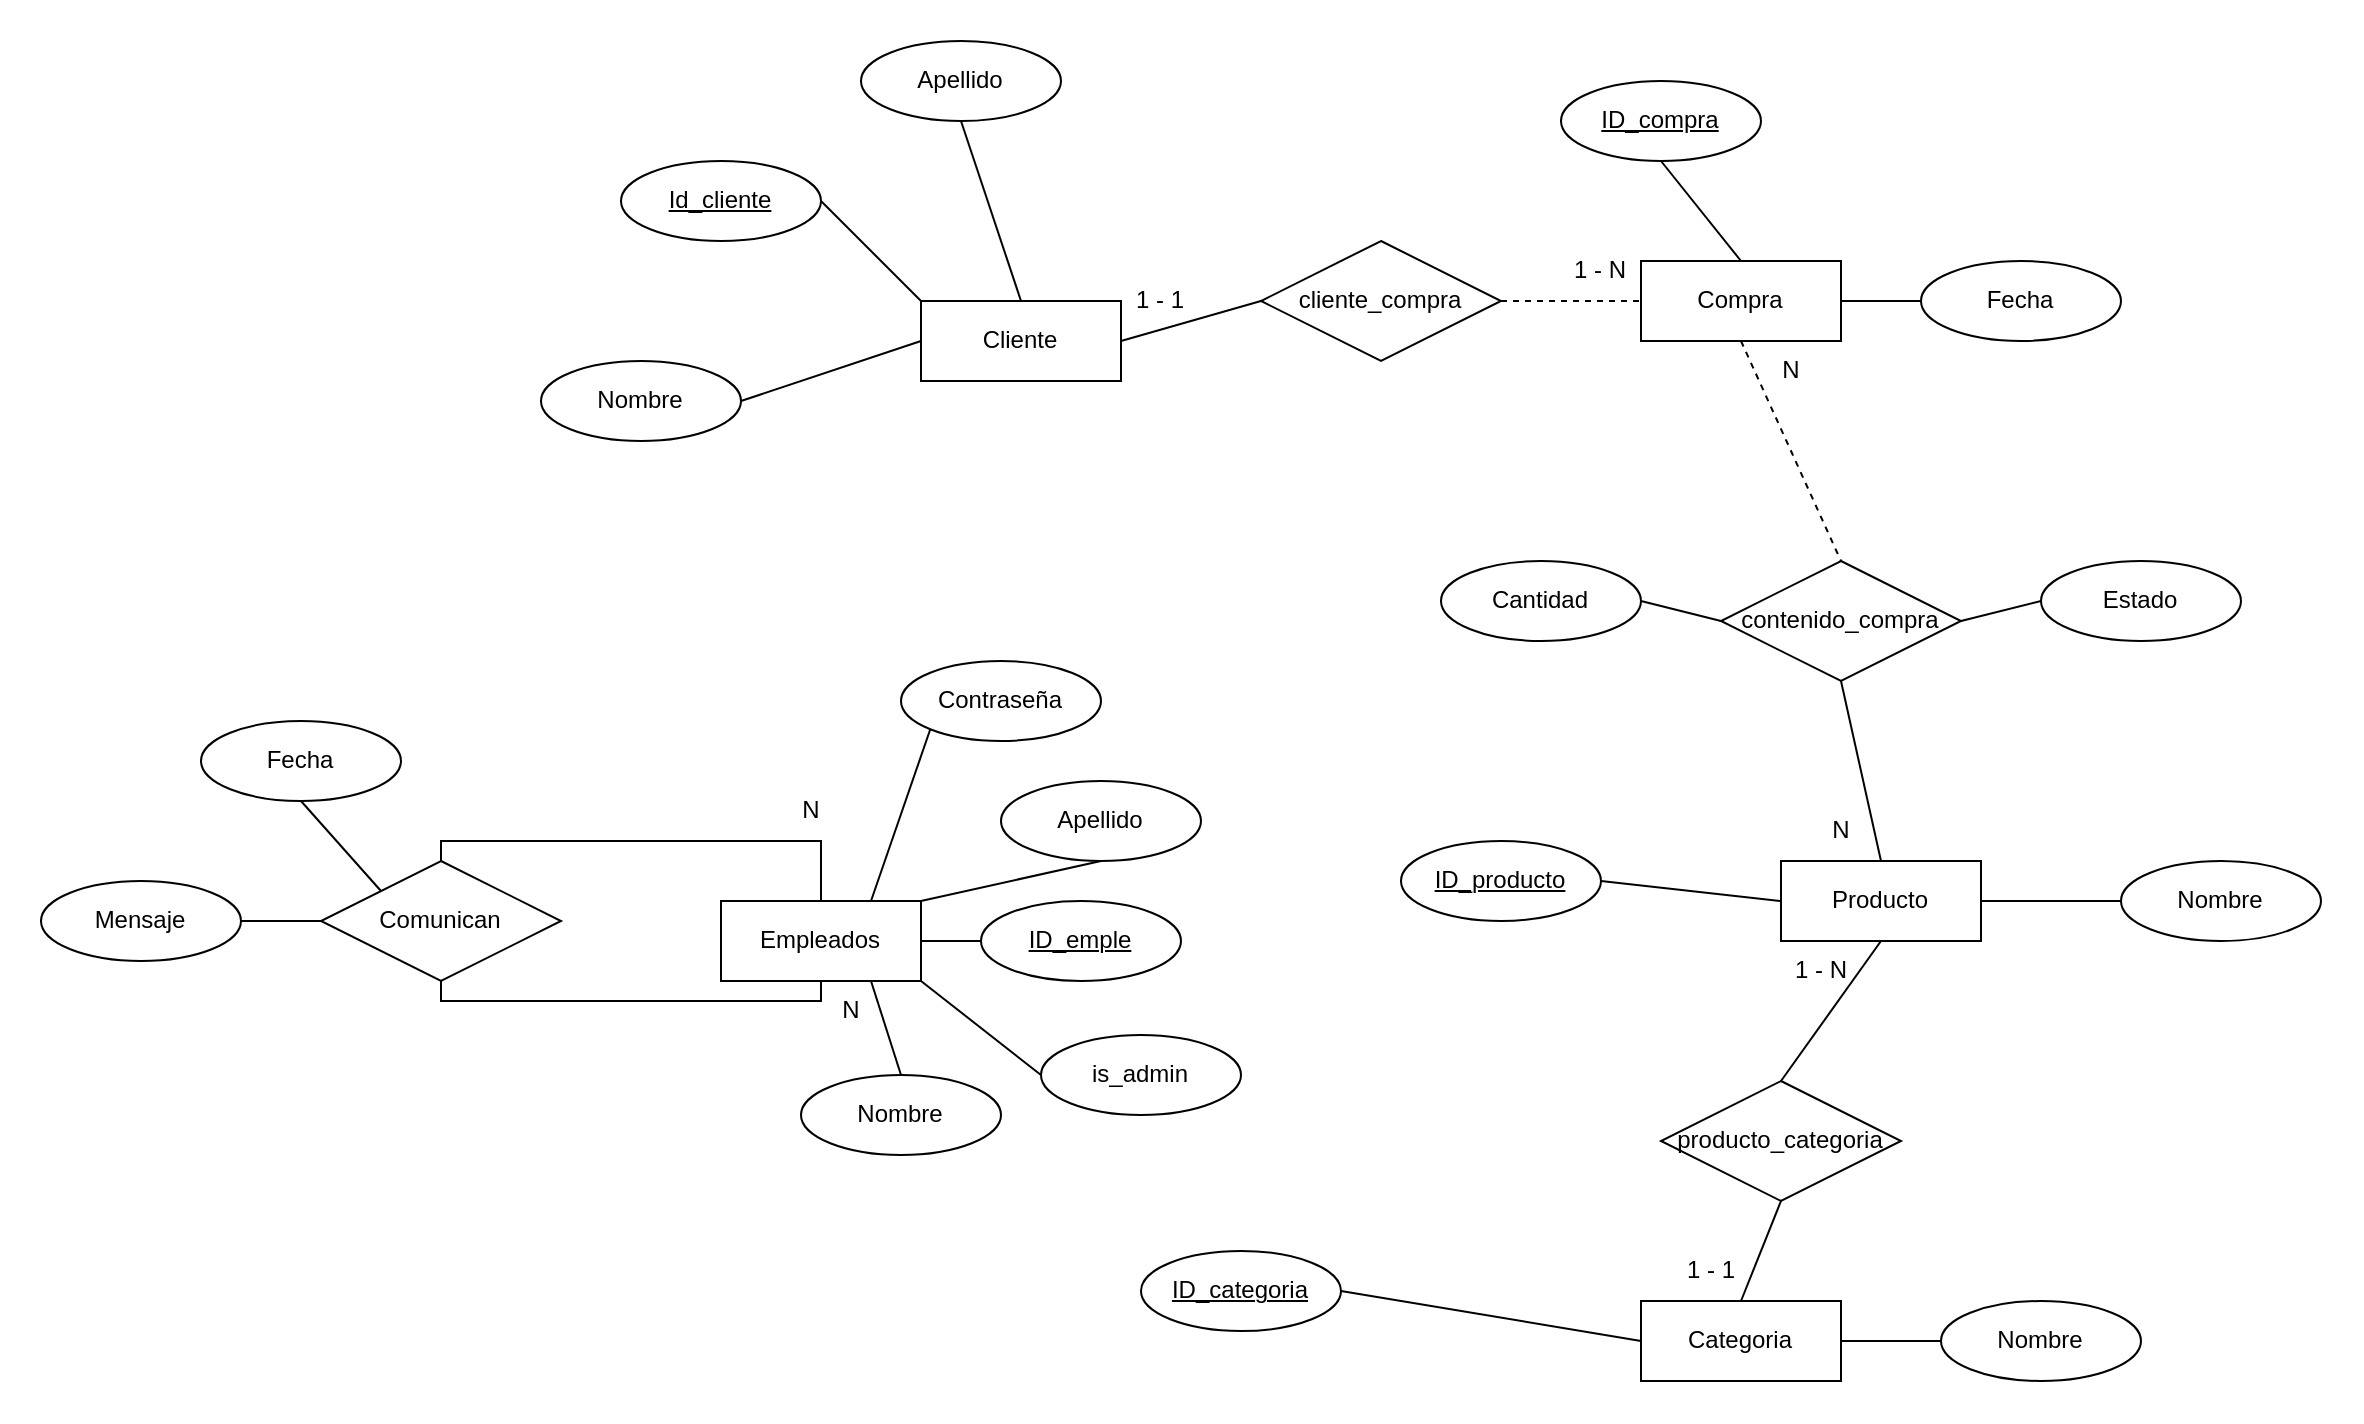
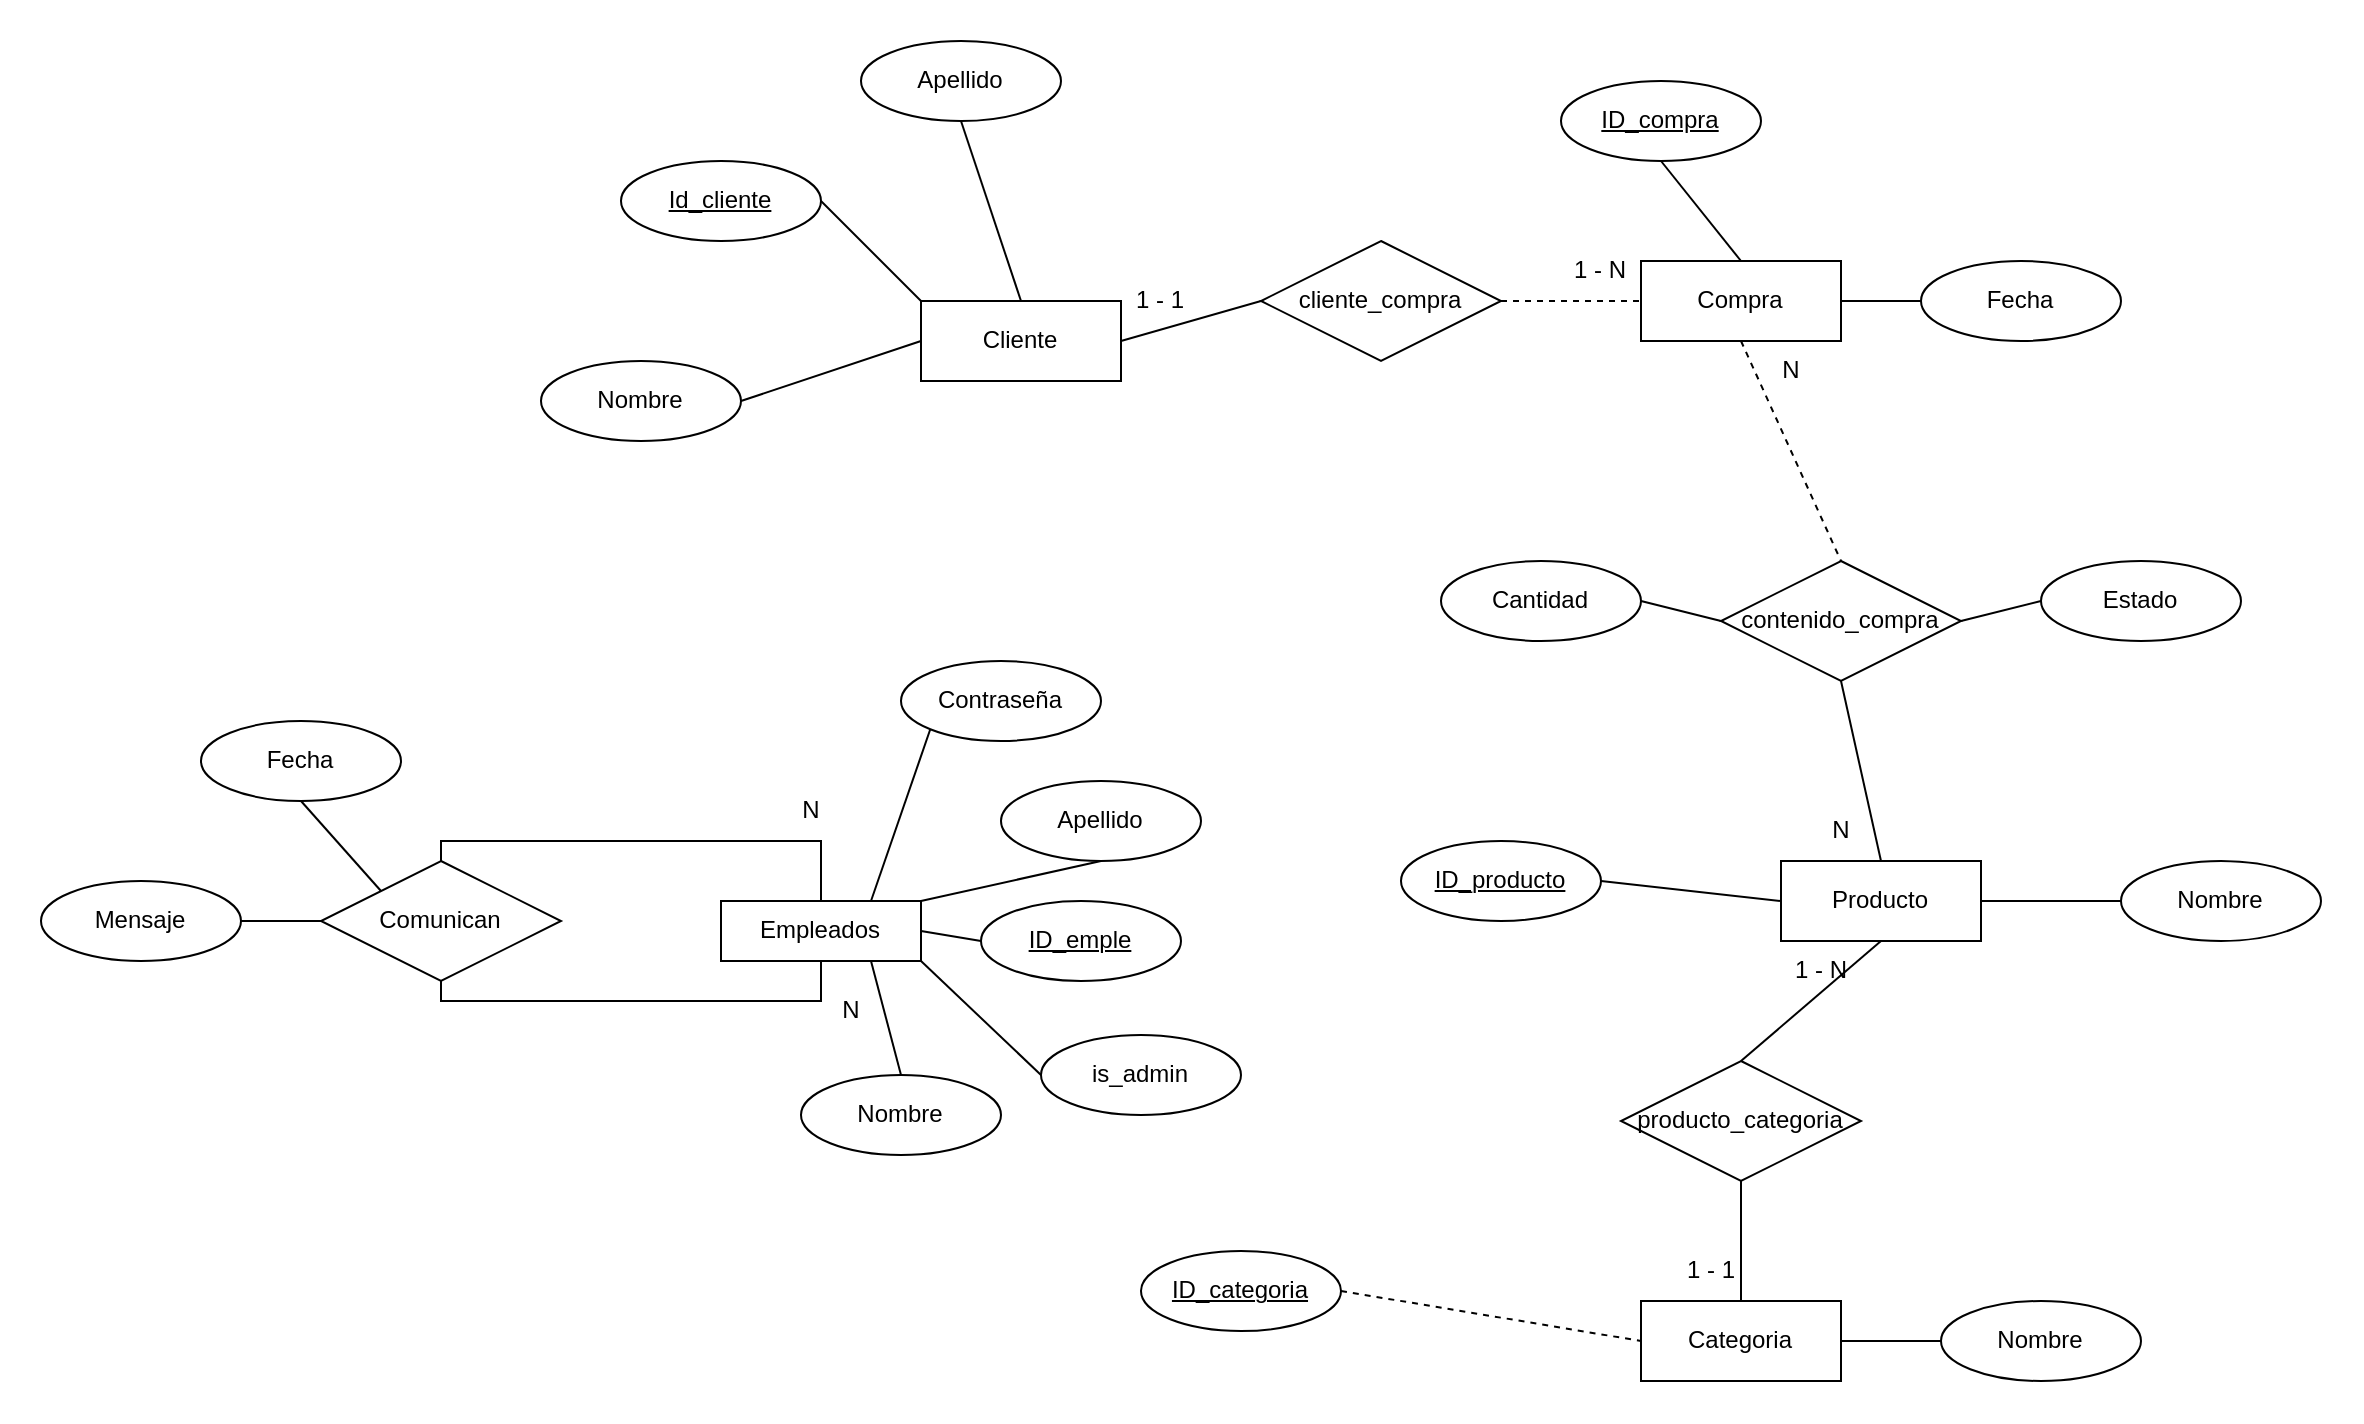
node "Empleados": size 200x80 -> 200x60
node "producto_categoria": moved (1781, 1141) -> (1741, 1121)
edge "ID_categoria" -- "Categoria": style solid -> dashed
